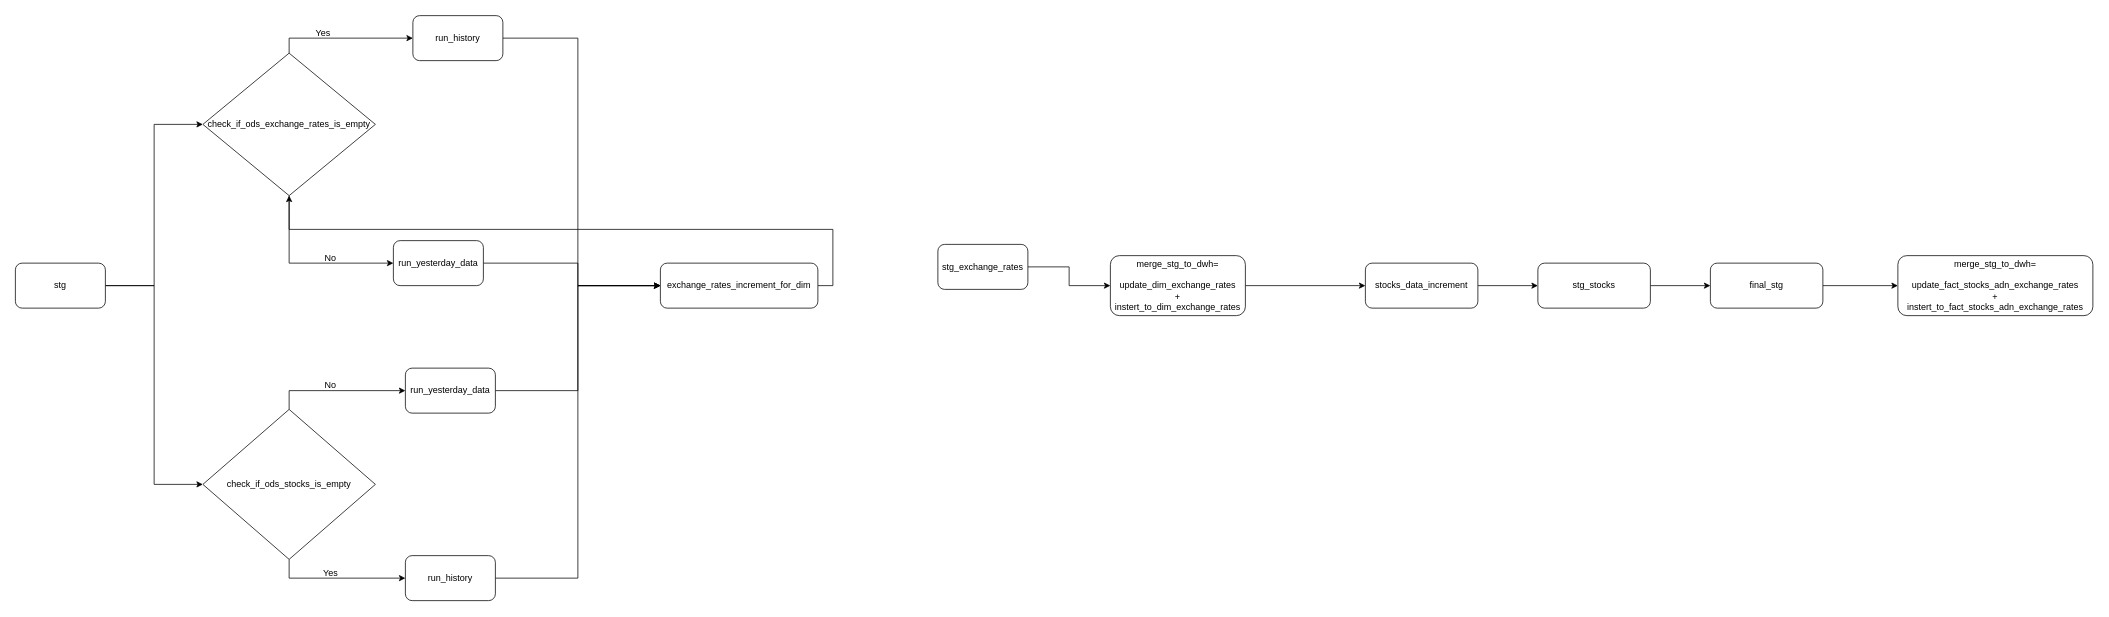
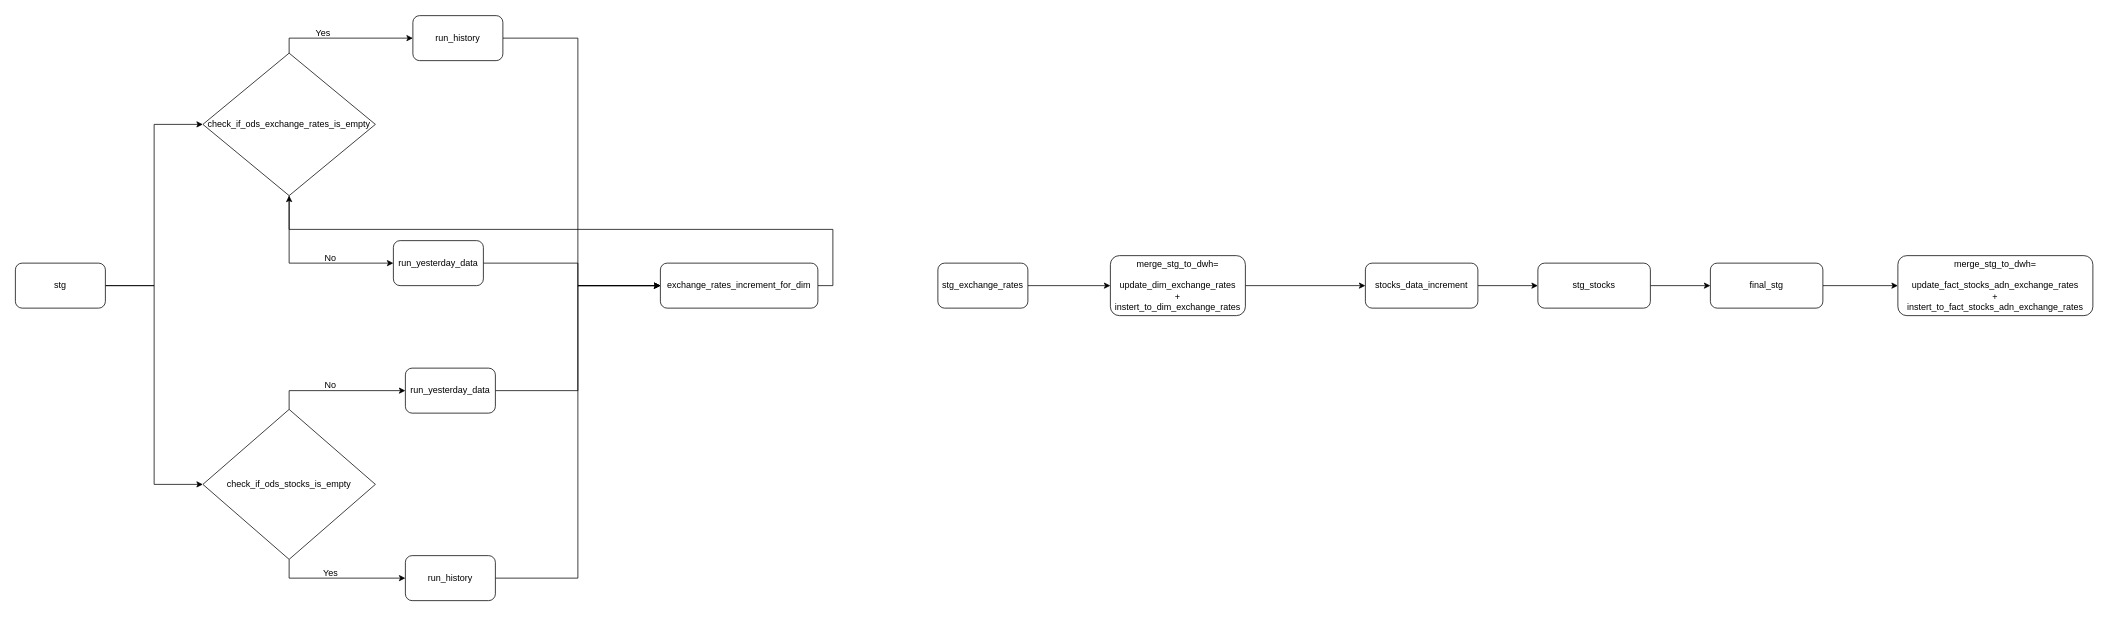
node "stg_exchange_rates": moved (983, 267) -> (983, 285)
